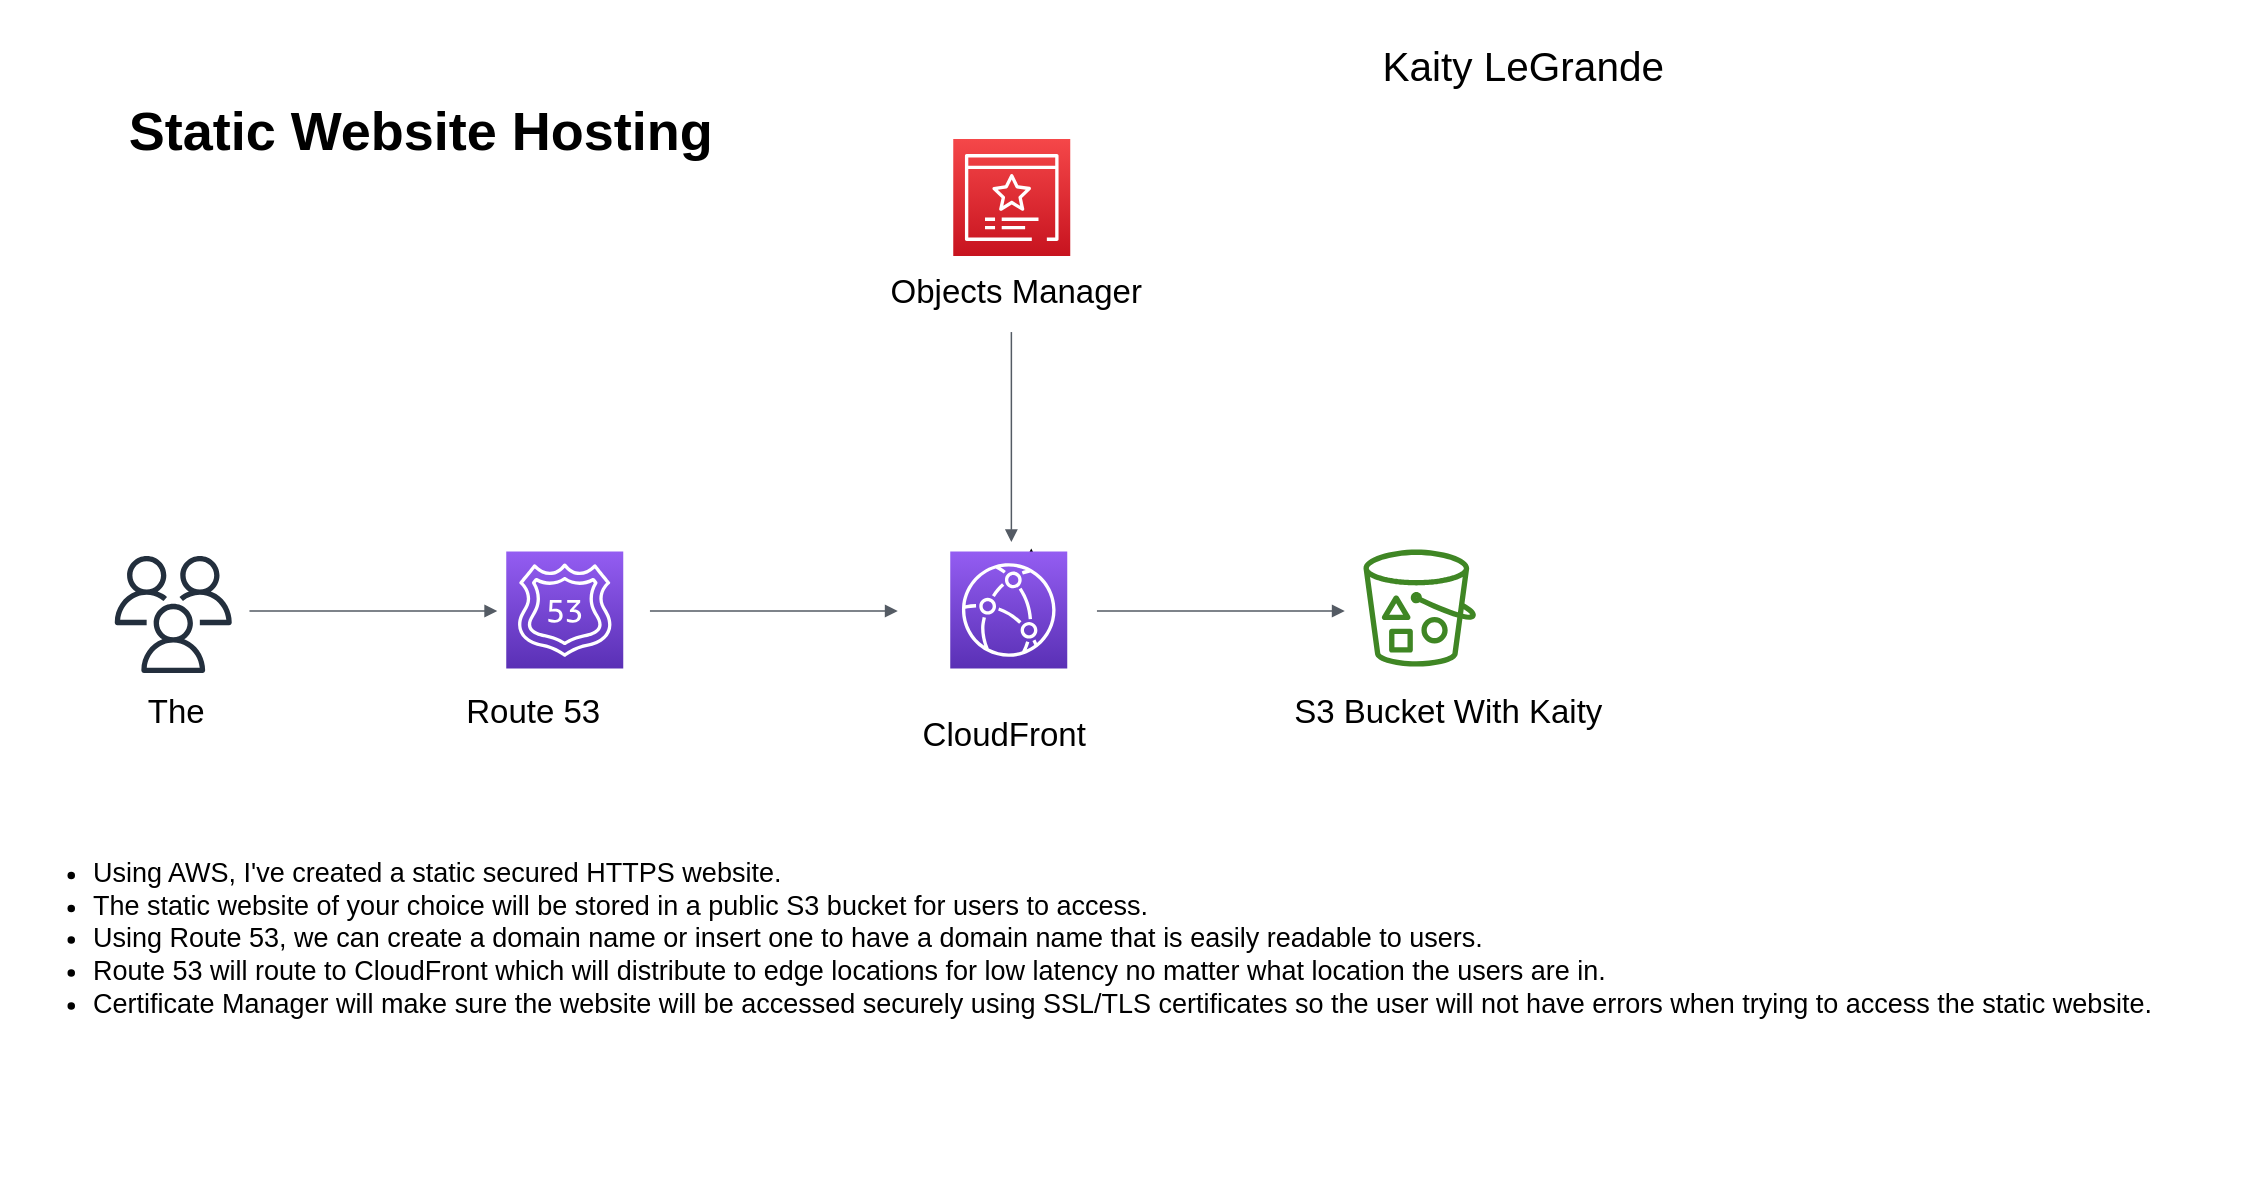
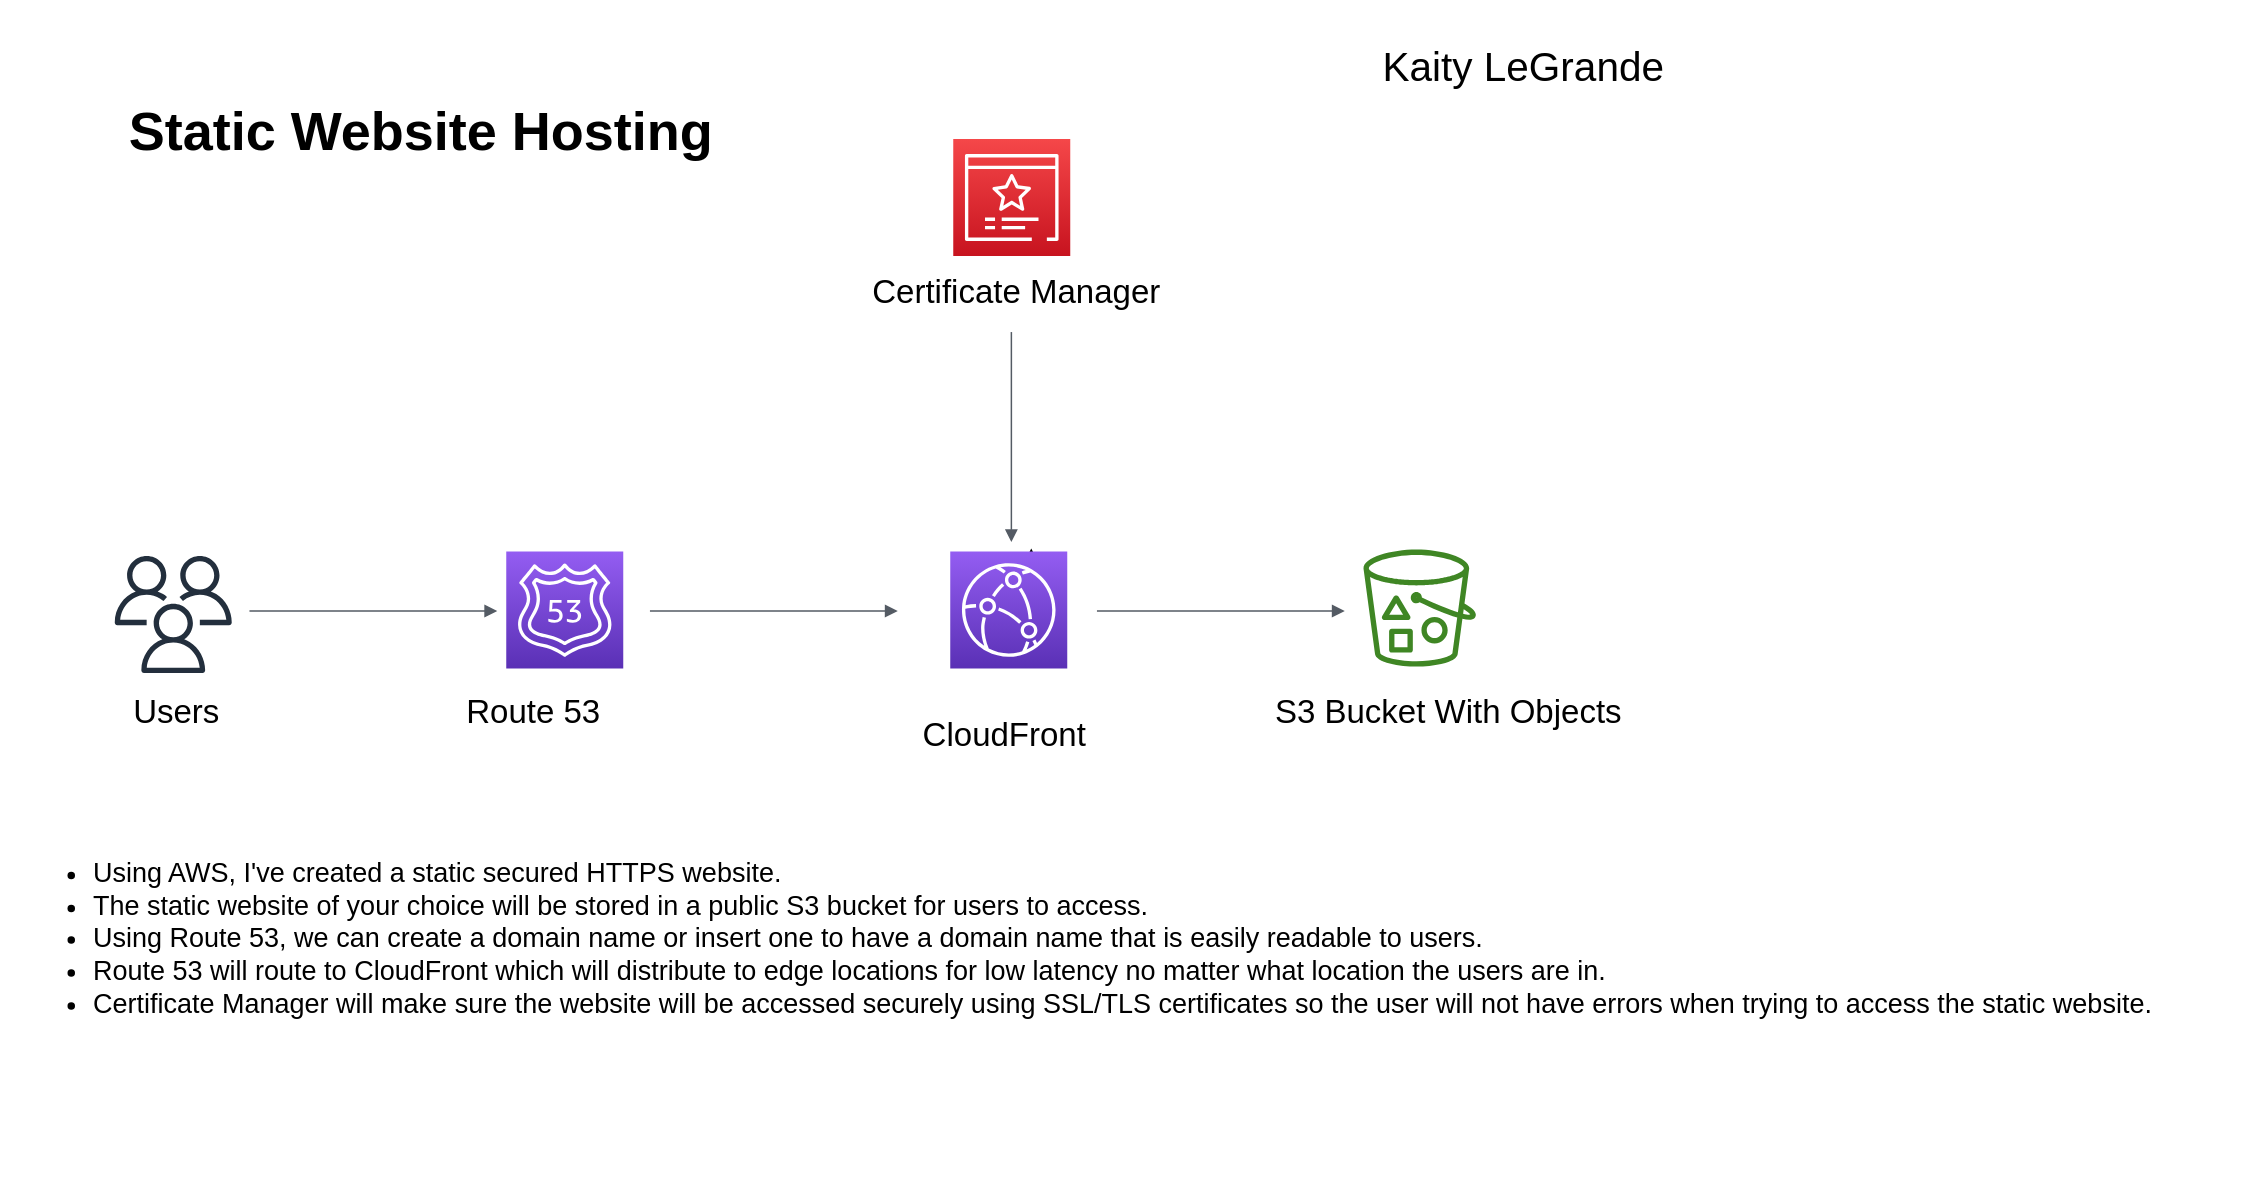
node "Objects Manager": label "Objects Manager" -> "Certificate Manager"
node "The": label "The" -> "Users"
node "S3 Bucket With Kaity": label "S3 Bucket With Kaity" -> "S3 Bucket With Objects"
